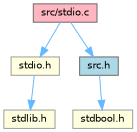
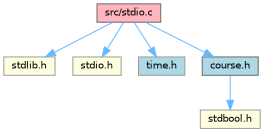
node "src.h": label "src.h" -> "course.h"
node "time.h": added
edge "stdio.h" -> "stdlib.h": now "src/stdio.c" -> "stdlib.h"
